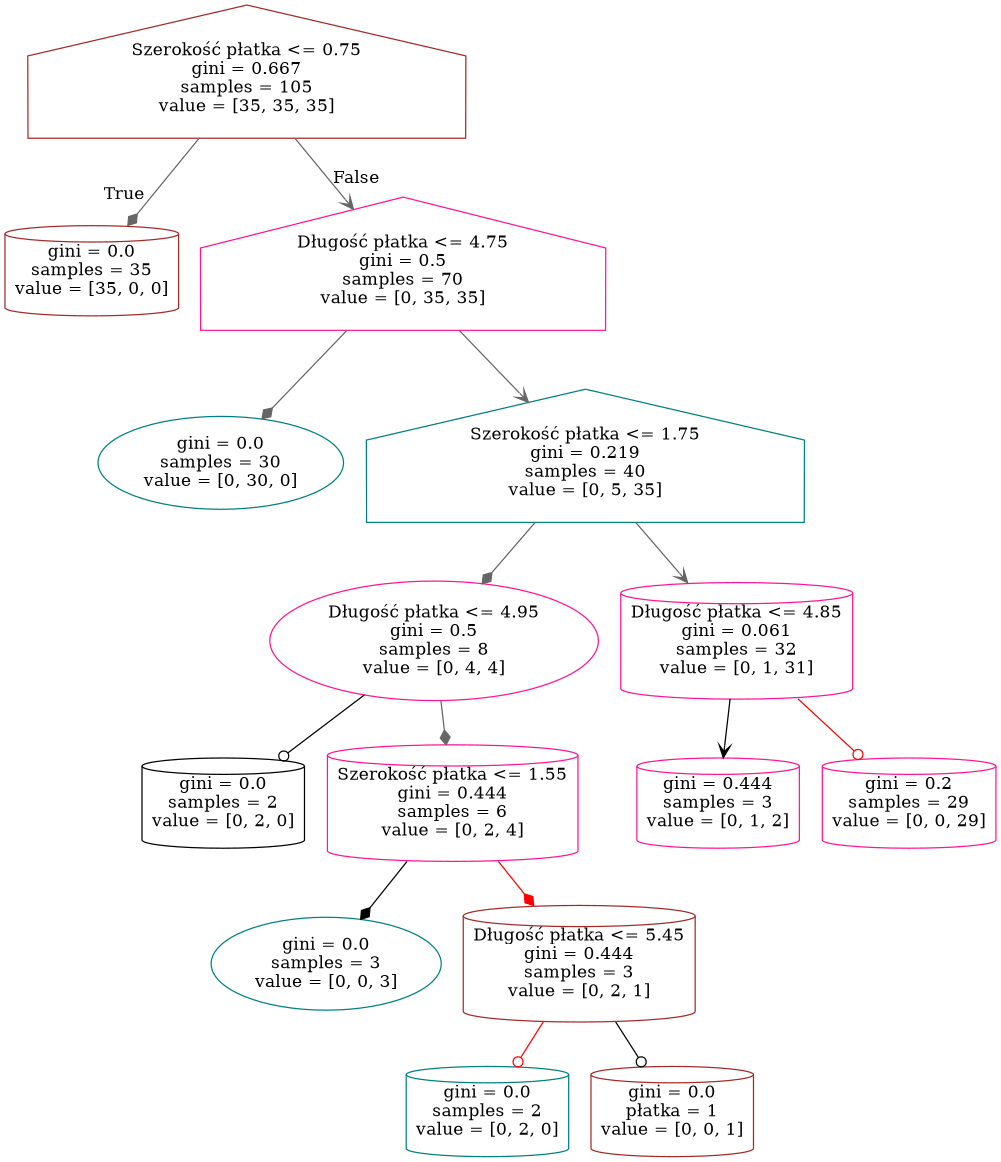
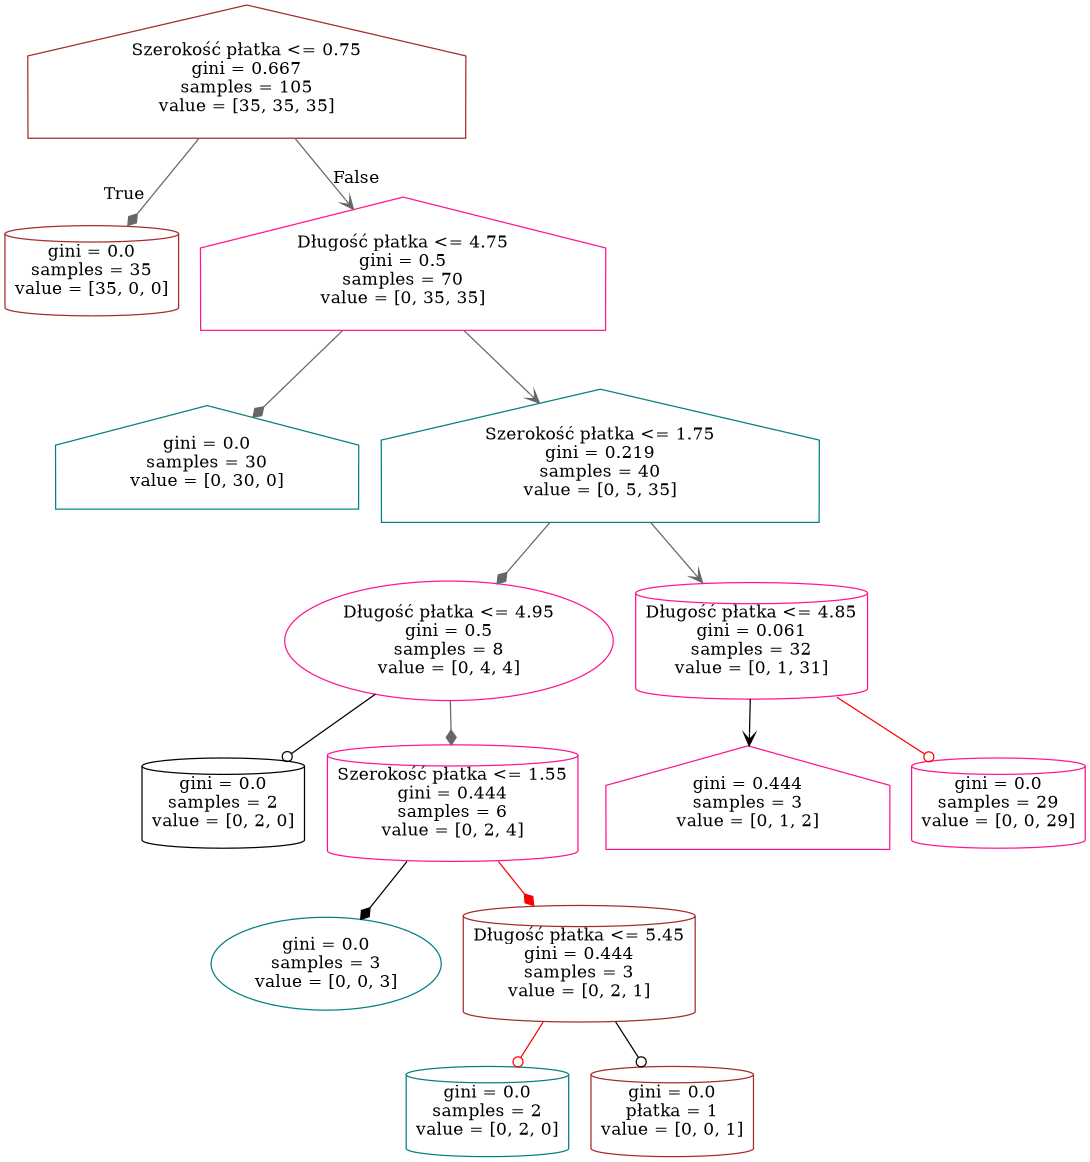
node "gini = 0.0 samples = 30 value = [0, 30, 0]": shape ellipse -> house
node "gini = 0.444 samples = 3 value = [0, 1, 2]": shape cylinder -> house
node "gini = 0.2 samples = 29 value = [0, 0, 29]": label "gini = 0.2 samples = 29 value = [0, 0, 29]" -> "gini = 0.0 samples = 29 value = [0, 0, 29]"
